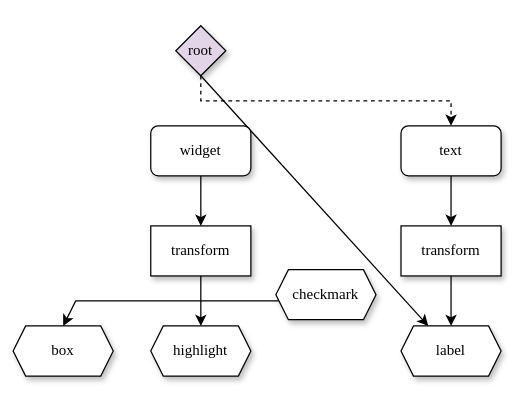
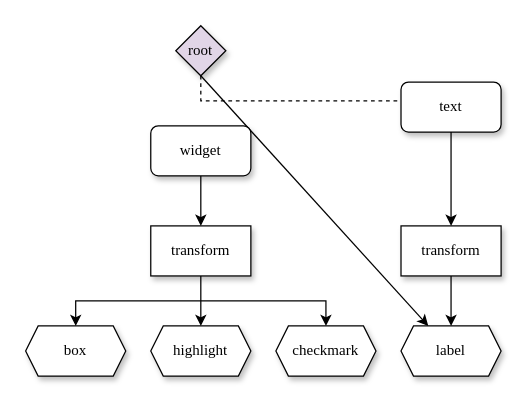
node "text": moved (451, 151) -> (451, 107)
node "checkmark": moved (326, 294) -> (326, 351)
node "box": moved (63, 351) -> (76, 351)
